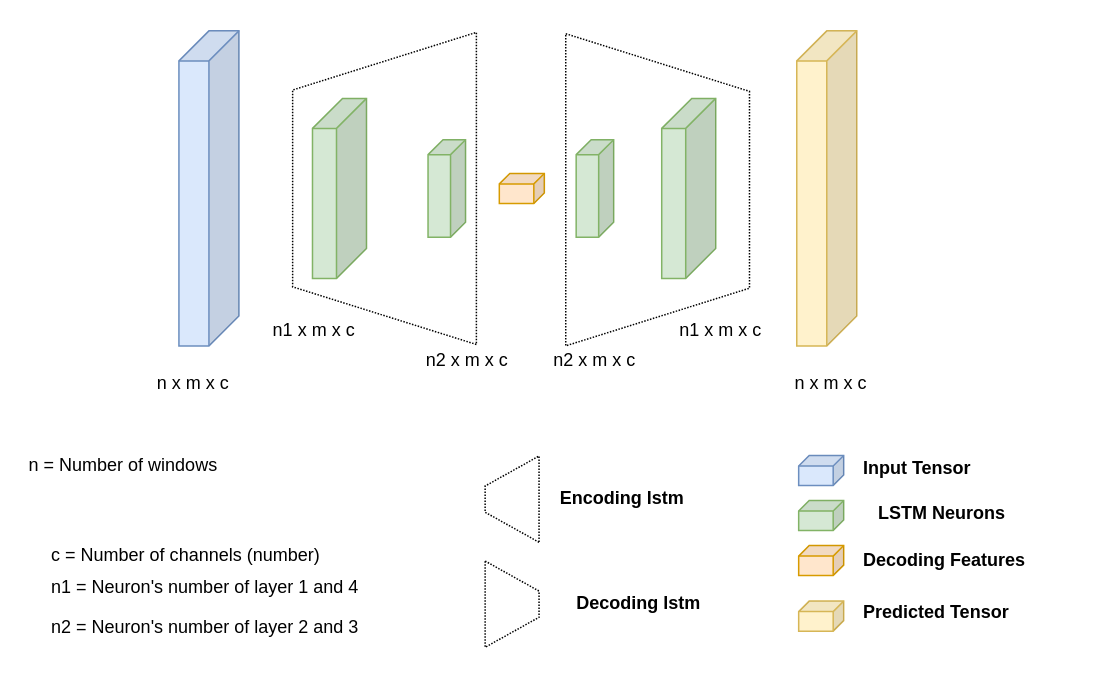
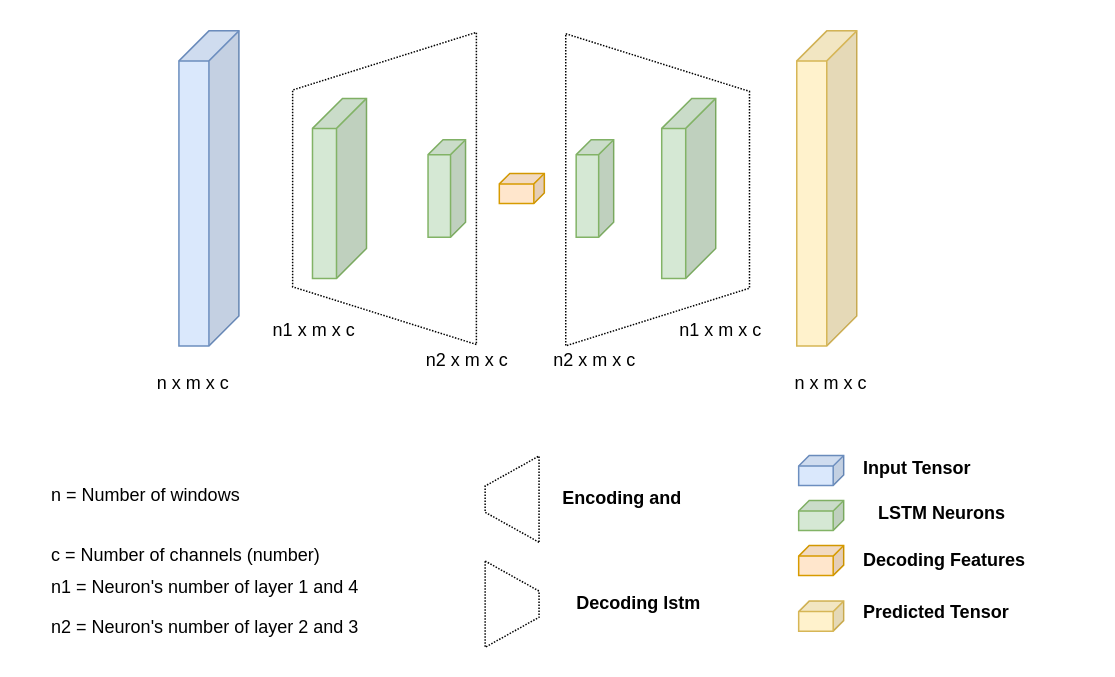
node "n = Number of windows": moved (126, 466) -> (148, 496)
node "Encoding lstm": label "Encoding lstm" -> "Encoding and"
